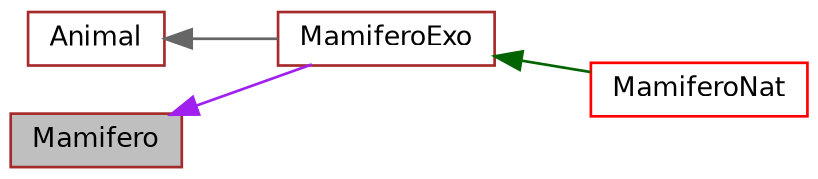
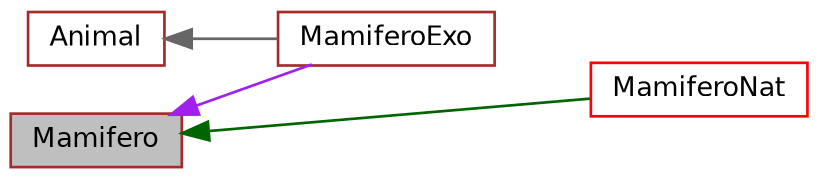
edge "MamiferoNat" -> "MamiferoExo": now "MamiferoNat" -> "Mamifero"
